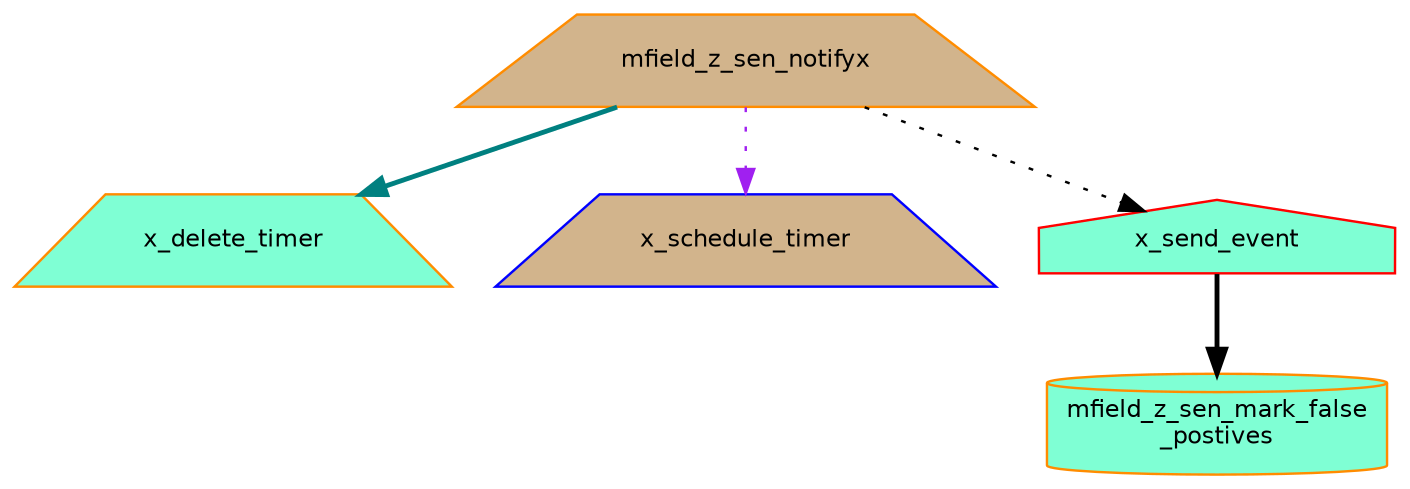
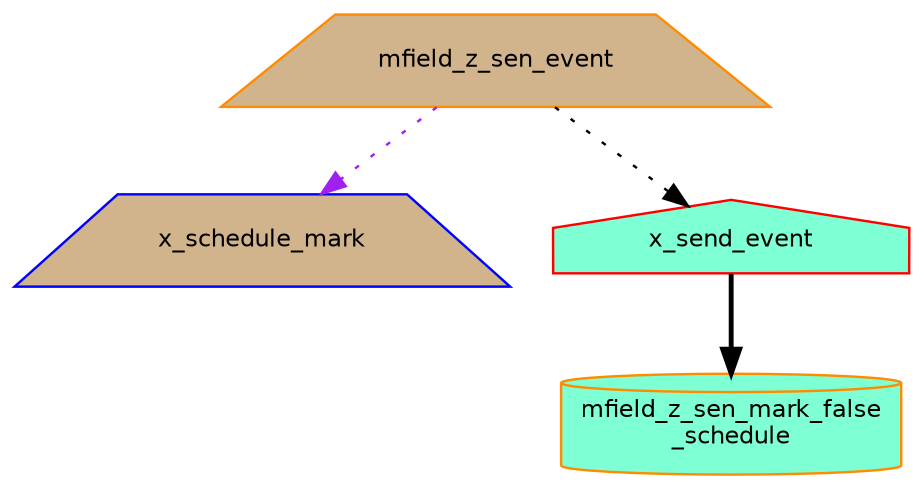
node "mfield_z_sen_notifyx": label "mfield_z_sen_notifyx" -> "mfield_z_sen_event"
node "x_delete_timer": removed
node "x_schedule_timer": label "x_schedule_timer" -> "x_schedule_mark"
node "mfield_z_sen_mark_false _postives": label "mfield_z_sen_mark_false _postives" -> "mfield_z_sen_mark_false _schedule"
